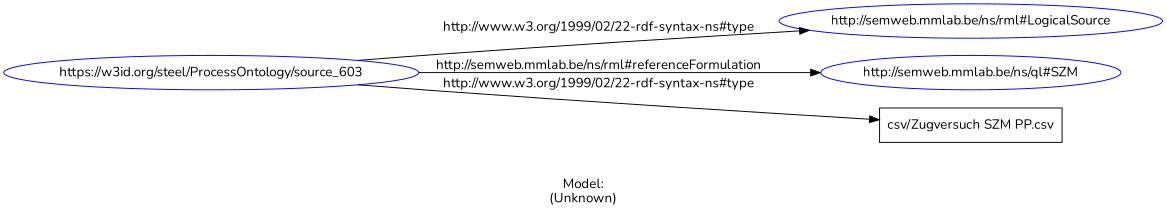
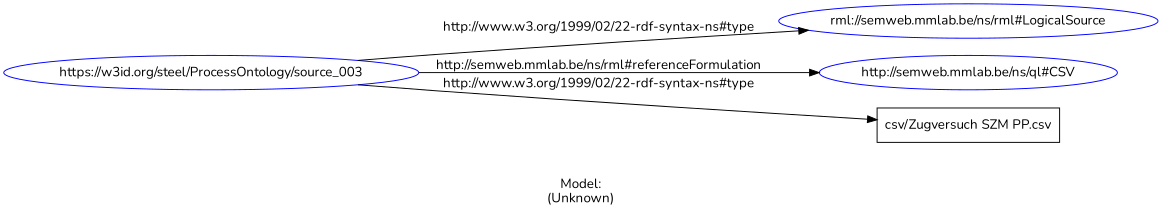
node "http://semweb.mmlab.be/ns/rml#LogicalSource": label "http://semweb.mmlab.be/ns/rml#LogicalSource" -> "rml://semweb.mmlab.be/ns/rml#LogicalSource"
node "https://w3id.org/steel/ProcessOntology/source_603": label "https://w3id.org/steel/ProcessOntology/source_603" -> "https://w3id.org/steel/ProcessOntology/source_003"
node "http://semweb.mmlab.be/ns/ql#SZM": label "http://semweb.mmlab.be/ns/ql#SZM" -> "http://semweb.mmlab.be/ns/ql#CSV"
